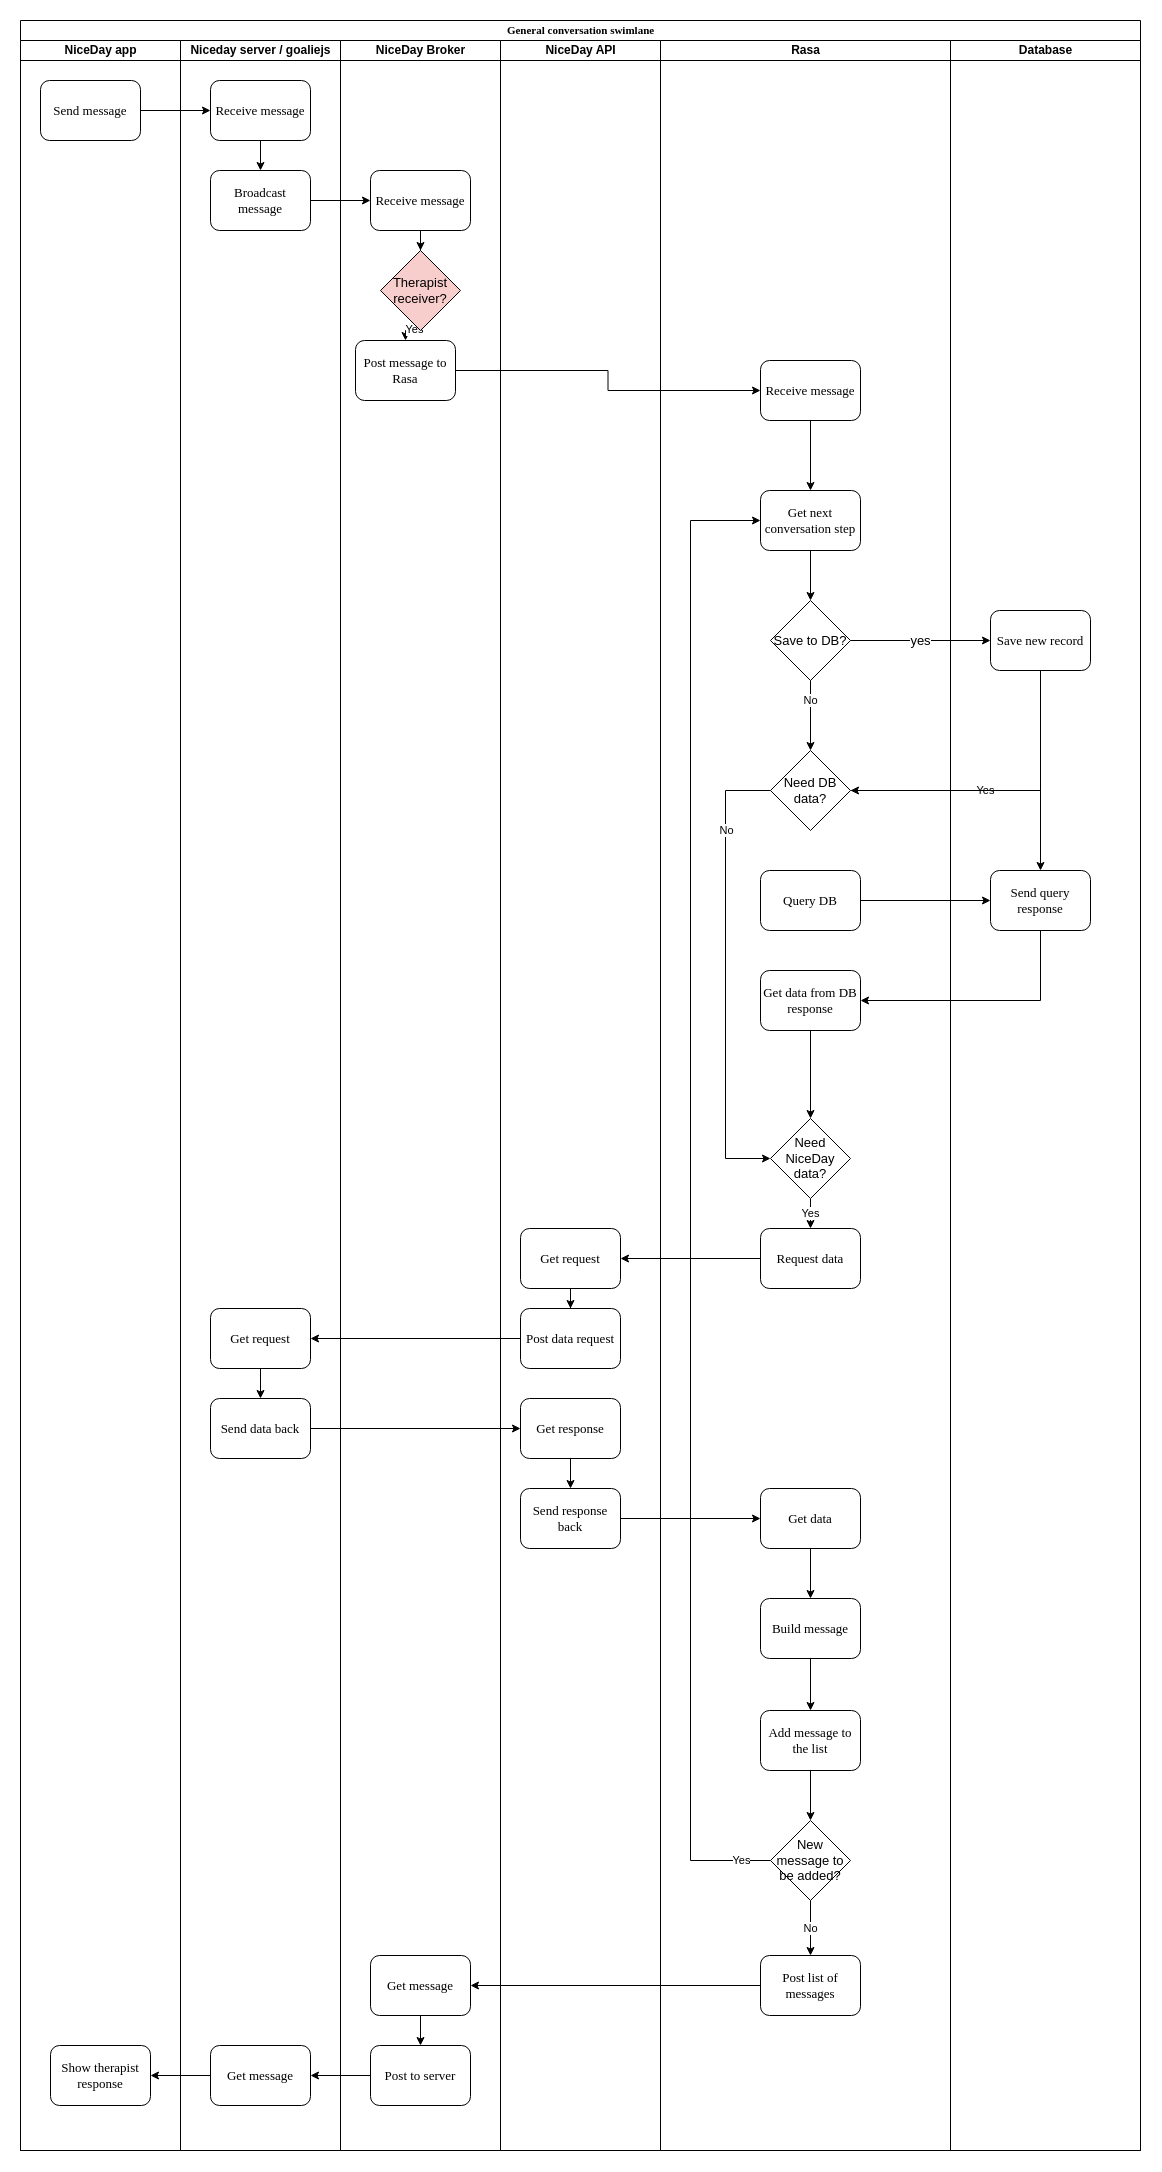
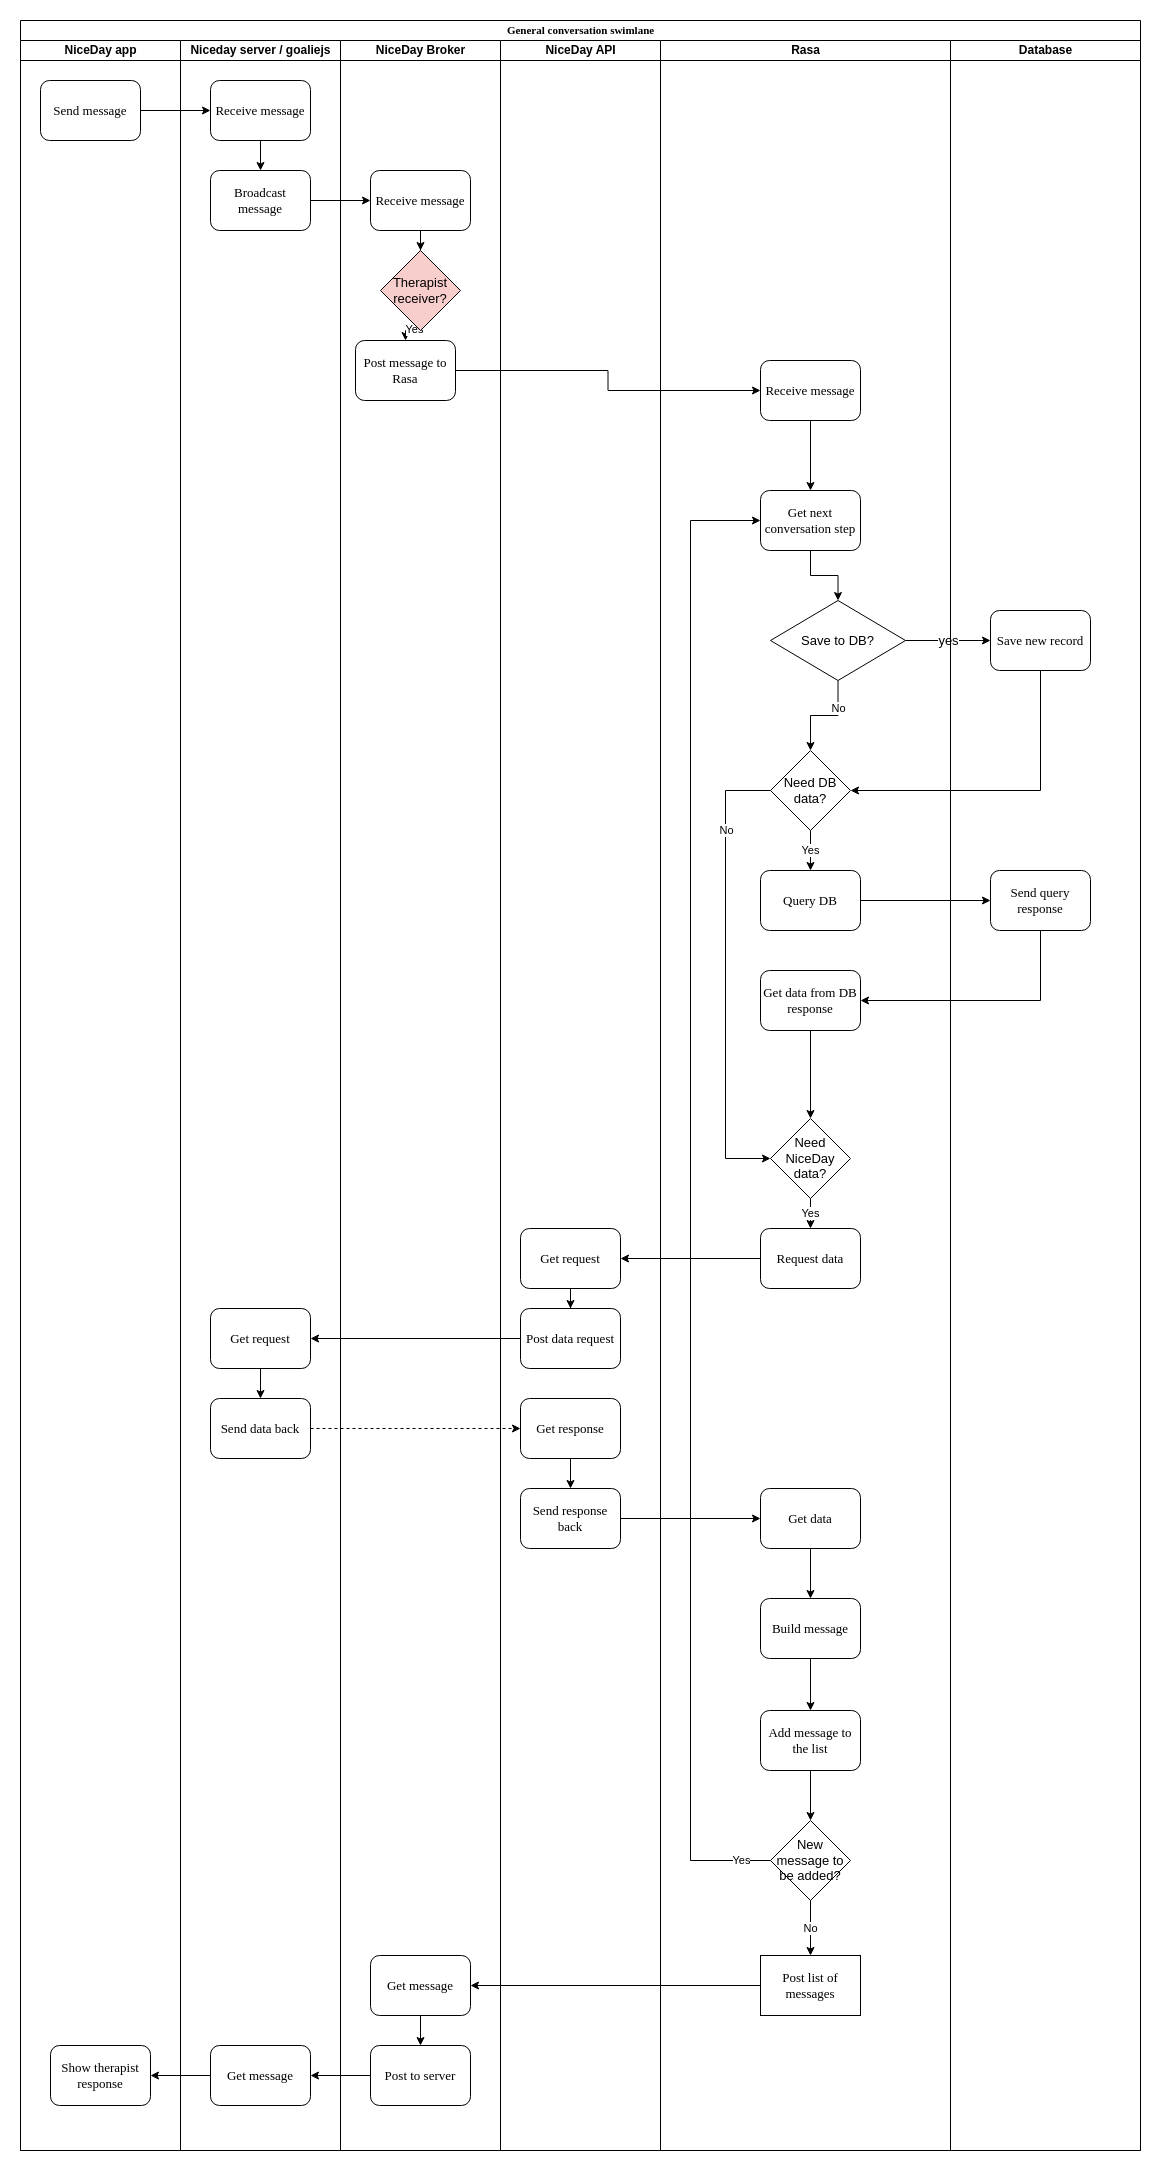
node "Save to DB?": size 80x80 -> 135x80
edge "Need DB data?" -> "Send query response": now "Need DB data?" -> "Query DB"
edge "Send data back" -> "Get response": style solid -> dashed
node "Post list of messages": shape rounded rectangle -> rectangle
